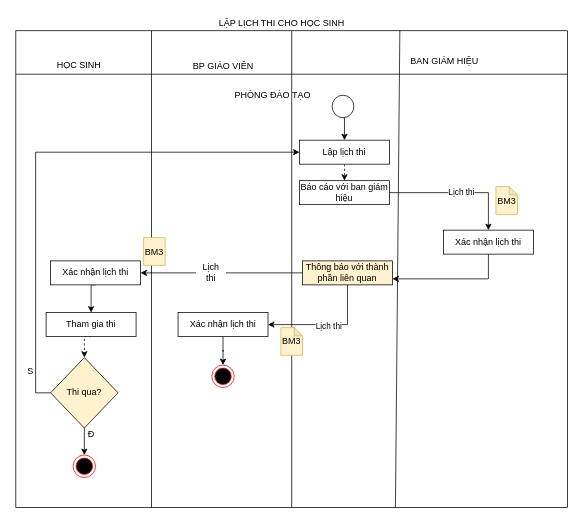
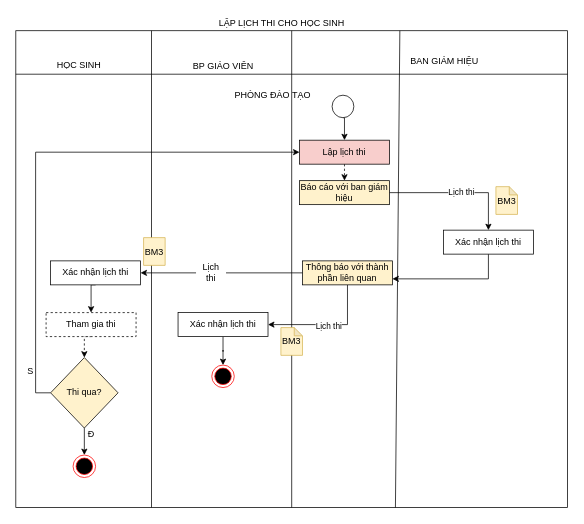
node "Lập lịch thi": fillcolor #ffffff -> #f8cecc
node "Báo cáo với ban giám hiệu": fillcolor #ffffff -> #fff2cc
node "Tham gia thi": style solid -> dashed
